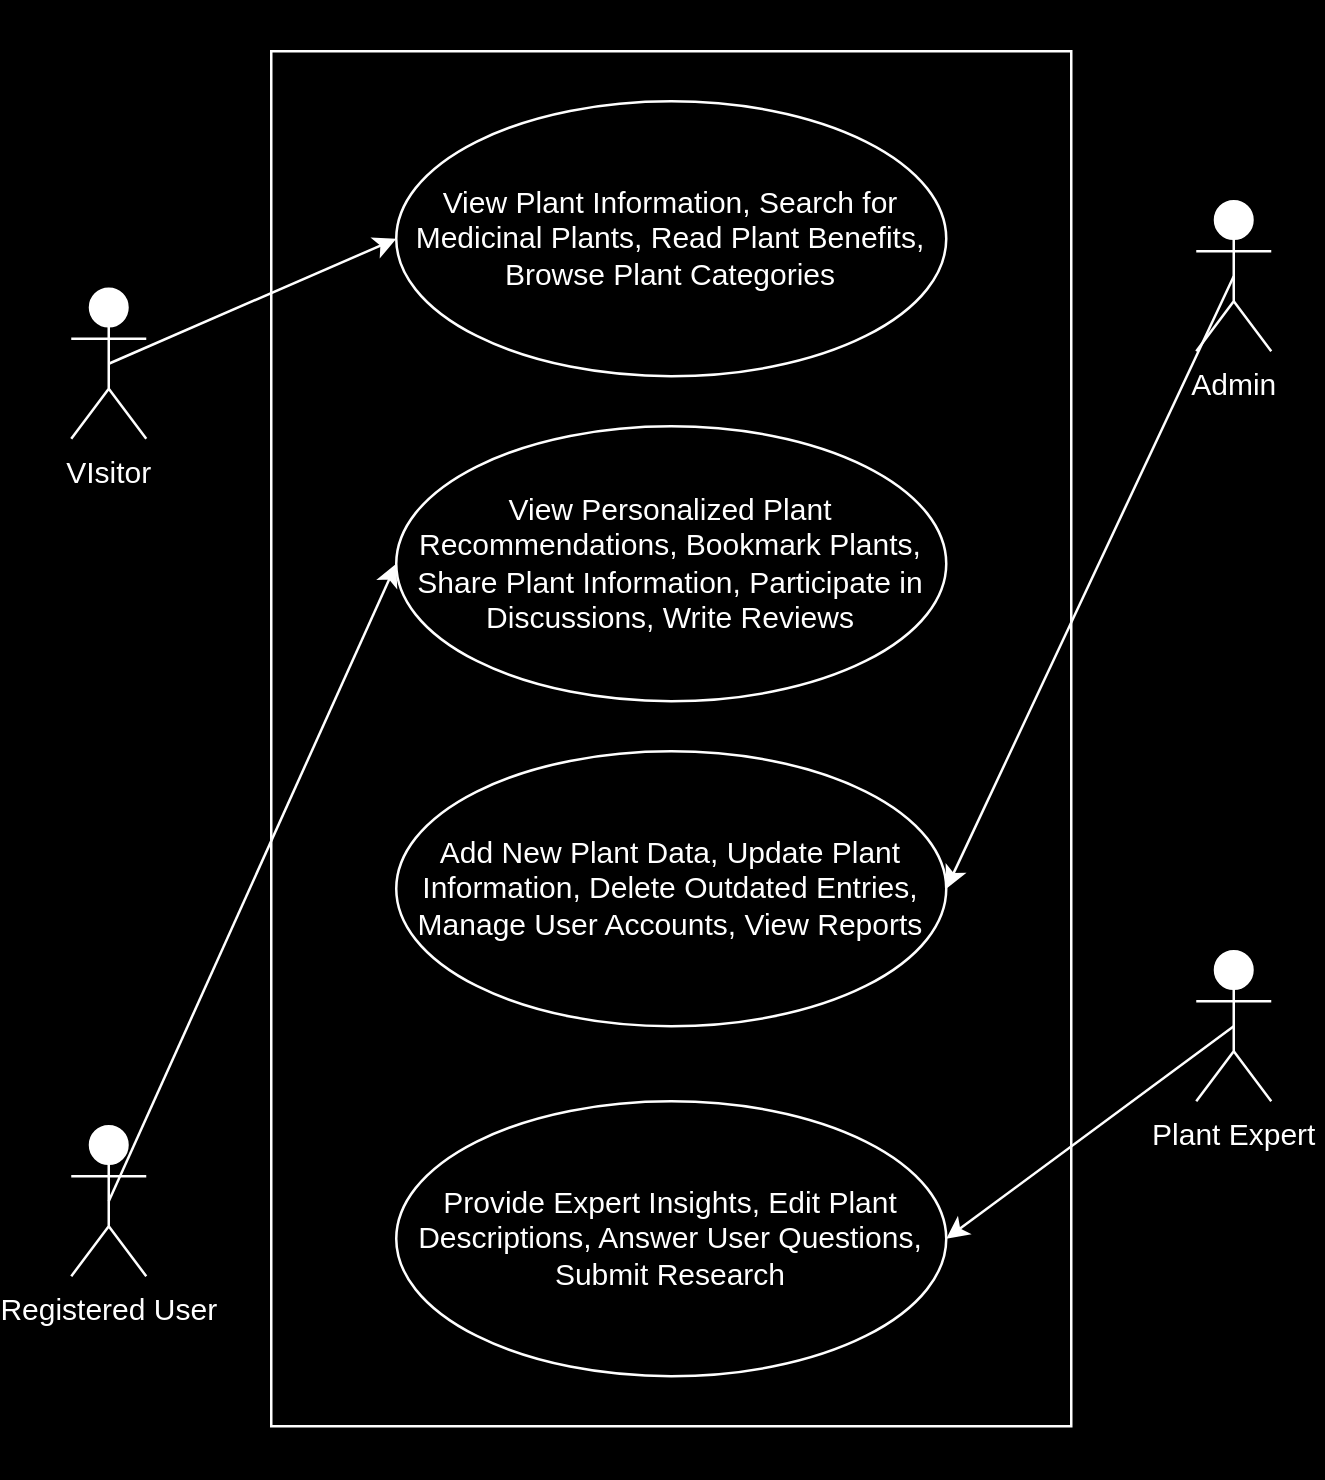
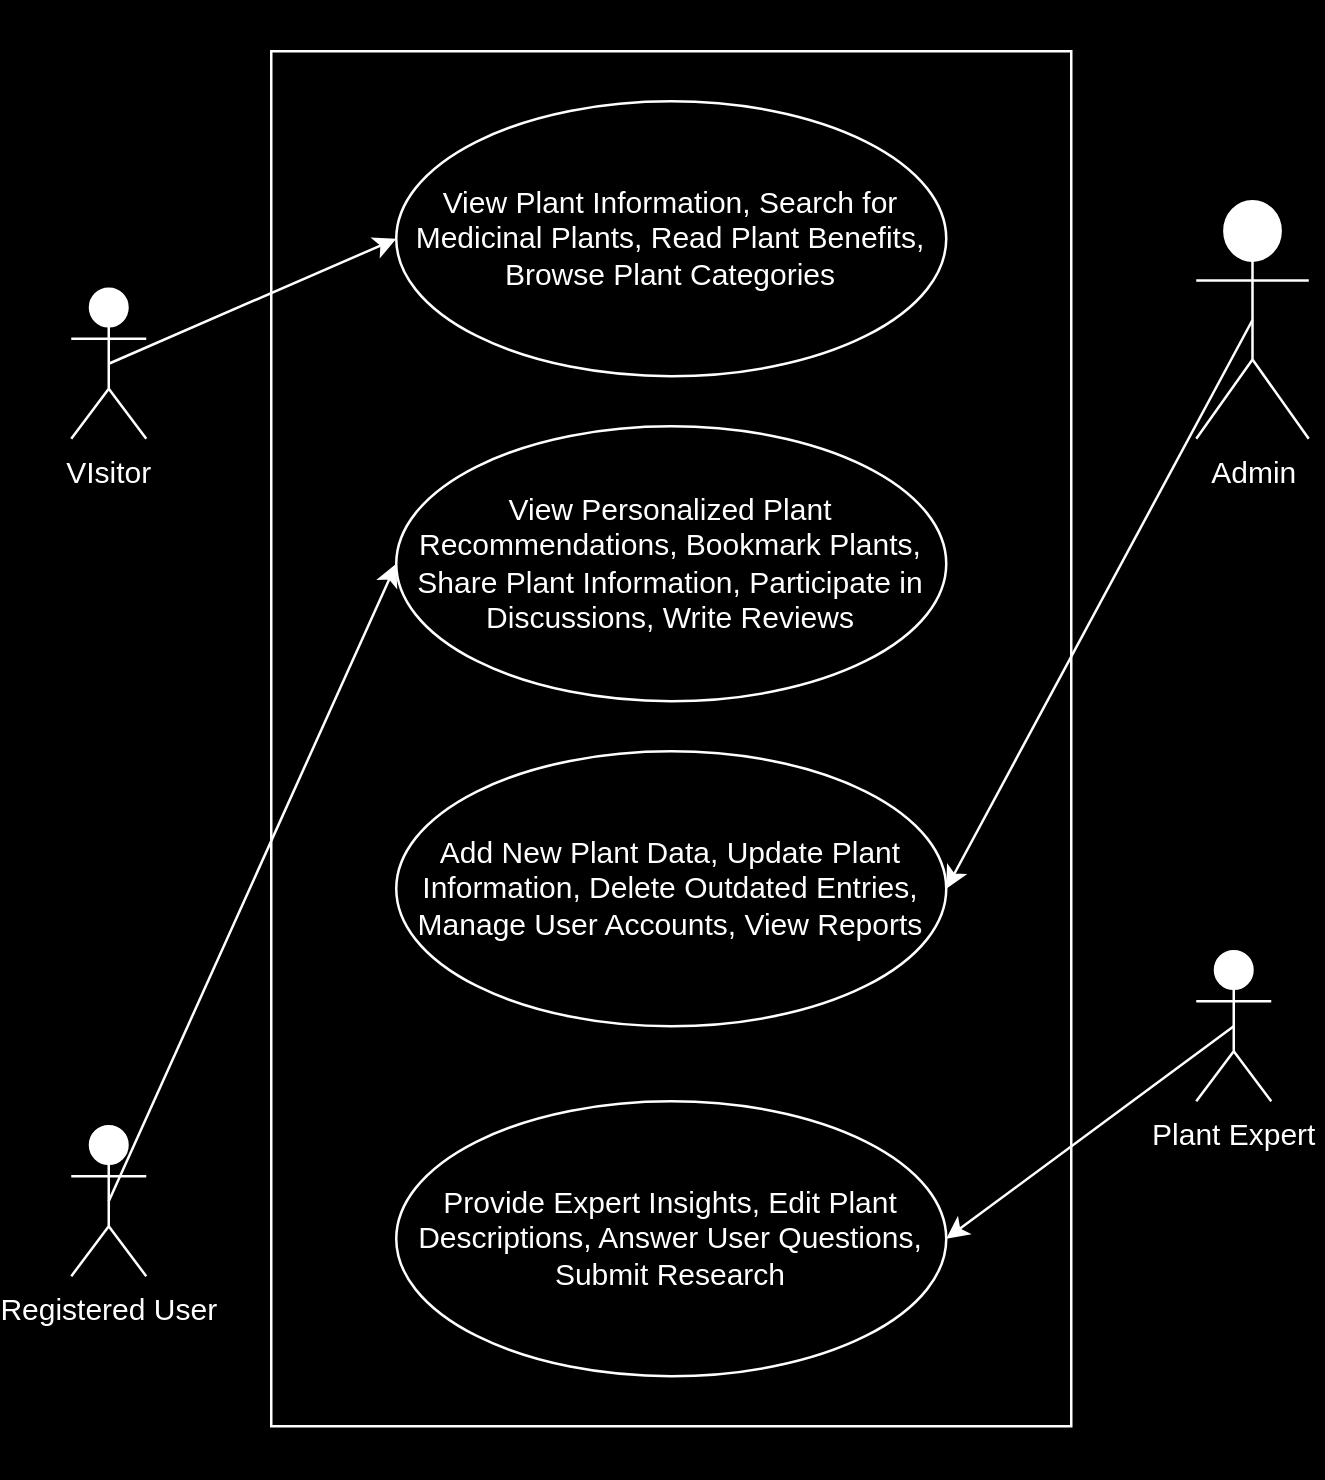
node "Admin": size 75x150 -> 113x238
